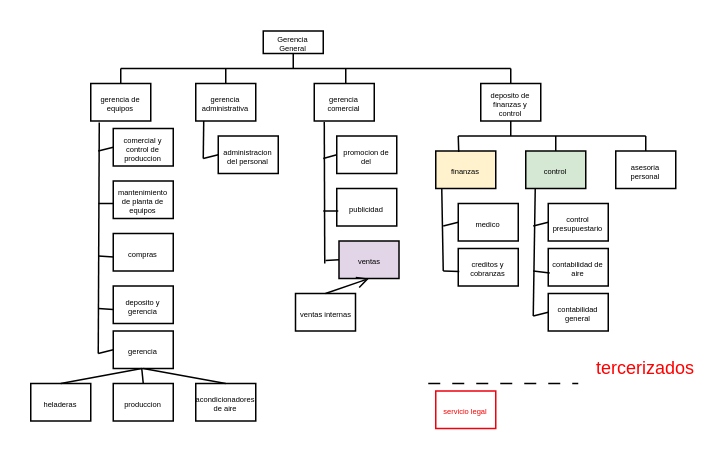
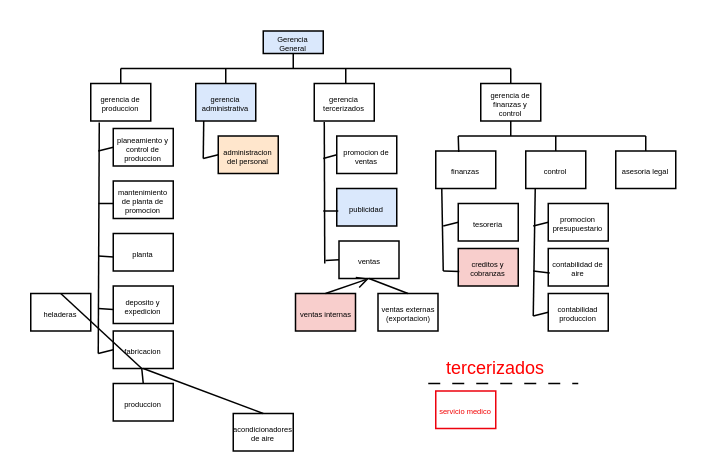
node "Gerencia General": fillcolor #ffffff -> #dae8fc
node "gerencia administrativa": fillcolor #ffffff -> #dae8fc
node "gerencia de equipos": label "gerencia de equipos" -> "gerencia de produccion"
node "gerencia comercial": label "gerencia comercial" -> "gerencia tercerizados"
node "deposito de finanzas y control": label "deposito de finanzas y control" -> "gerencia de finanzas y control"
node "comercial y control de produccion": label "comercial y control de produccion" -> "planeamiento y control de produccion"
node "administracion del personal": fillcolor #ffffff -> #ffe6cc
node "promocion de del": label "promocion de del" -> "promocion de ventas"
node "finanzas": fillcolor #fff2cc -> #ffffff
node "control": fillcolor #d5e8d4 -> #ffffff
node "asesoria personal": label "asesoria personal" -> "asesoria legal"
node "mantenimiento de planta de equipos": label "mantenimiento de planta de equipos" -> "mantenimiento de planta de promocion"
node "publicidad": fillcolor #ffffff -> #dae8fc
node "medico": label "medico" -> "tesoreria"
node "control presupuestario": label "control presupuestario" -> "promocion presupuestario"
node "compras": label "compras" -> "planta"
node "ventas": fillcolor #e1d5e7 -> #ffffff
node "creditos y cobranzas": fillcolor #ffffff -> #f8cecc
edge "ventas" -- "ventas externas (exportacion)": added
node "deposito y gerencia": label "deposito y gerencia" -> "deposito y expedicion"
node "ventas internas": fillcolor #ffffff -> #f8cecc
node "ventas externas (exportacion)": added
node "contabilidad general": label "contabilidad general" -> "contabilidad produccion"
node "gerencia": label "gerencia" -> "fabricacion"
node "tercerizados": moved (646, 368) -> (496, 368)
node "heladeras": moved (61, 402) -> (61, 312)
node "acondicionadores de aire": moved (226, 402) -> (263, 432)
node "servicio legal": label "servicio legal" -> "servicio medico"
